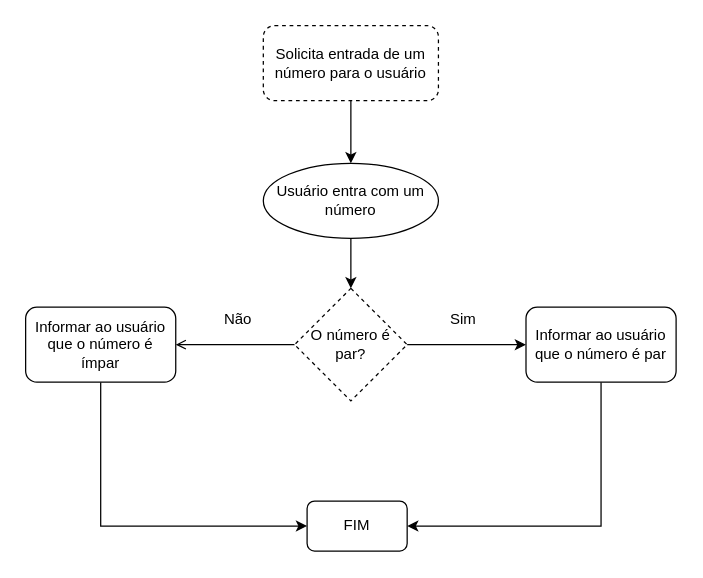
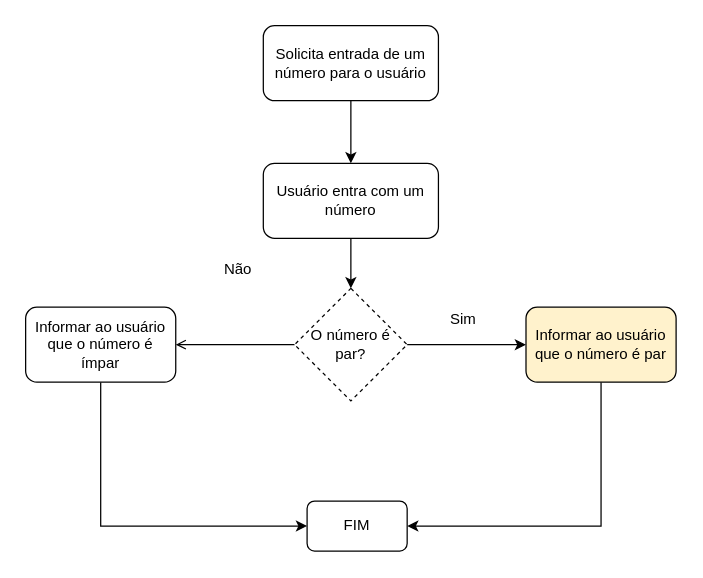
node "Solicita entrada de um número para o usuário": style dashed -> solid
node "Usuário entra com um número": shape ellipse -> rounded rectangle
node "Não": moved (238, 319) -> (238, 269)
node "Informar ao usuário que o número é par": fillcolor #ffffff -> #fff2cc
